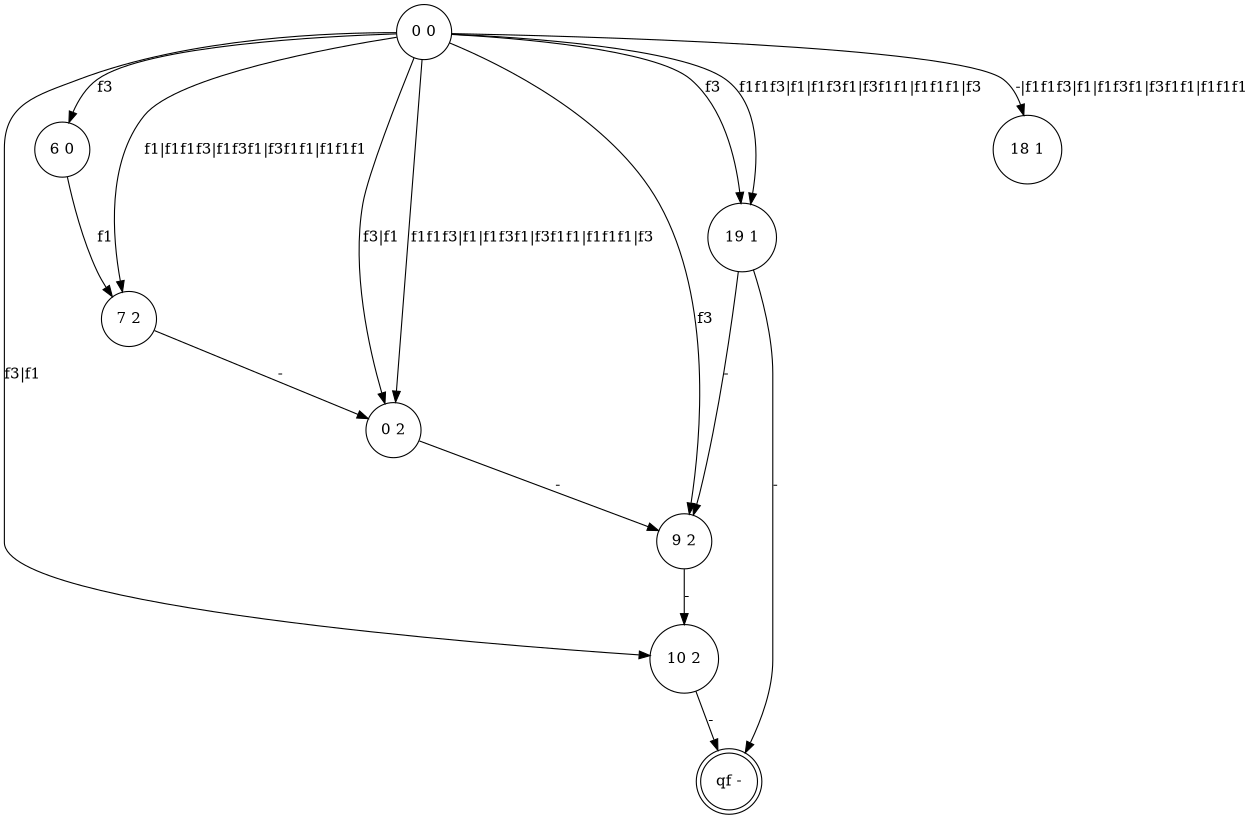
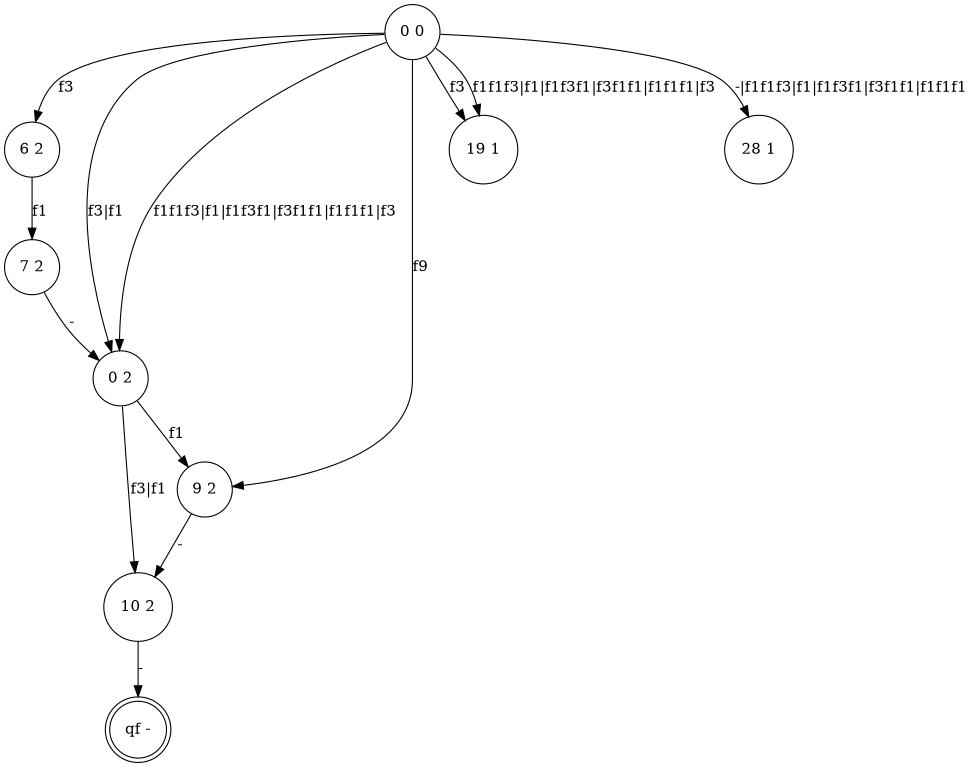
edge "0 0" -> "7 2": removed, label "f1|f1f1f3|f1f3f1|f3f1f1|f1f1f1"
node "6 0": label "6 0" -> "6 2"
node "18 1": label "18 1" -> "28 1"
edge "0 0" -> "9 2": label "f3" -> "f9"
edge "19 1" -> "9 2": removed, label "-"
edge "0 0" -> "10 2": now "0 2" -> "10 2"
edge "0 2" -> "9 2": label "-" -> "f1"
edge "19 1" -> "qf -": removed, label "-"
